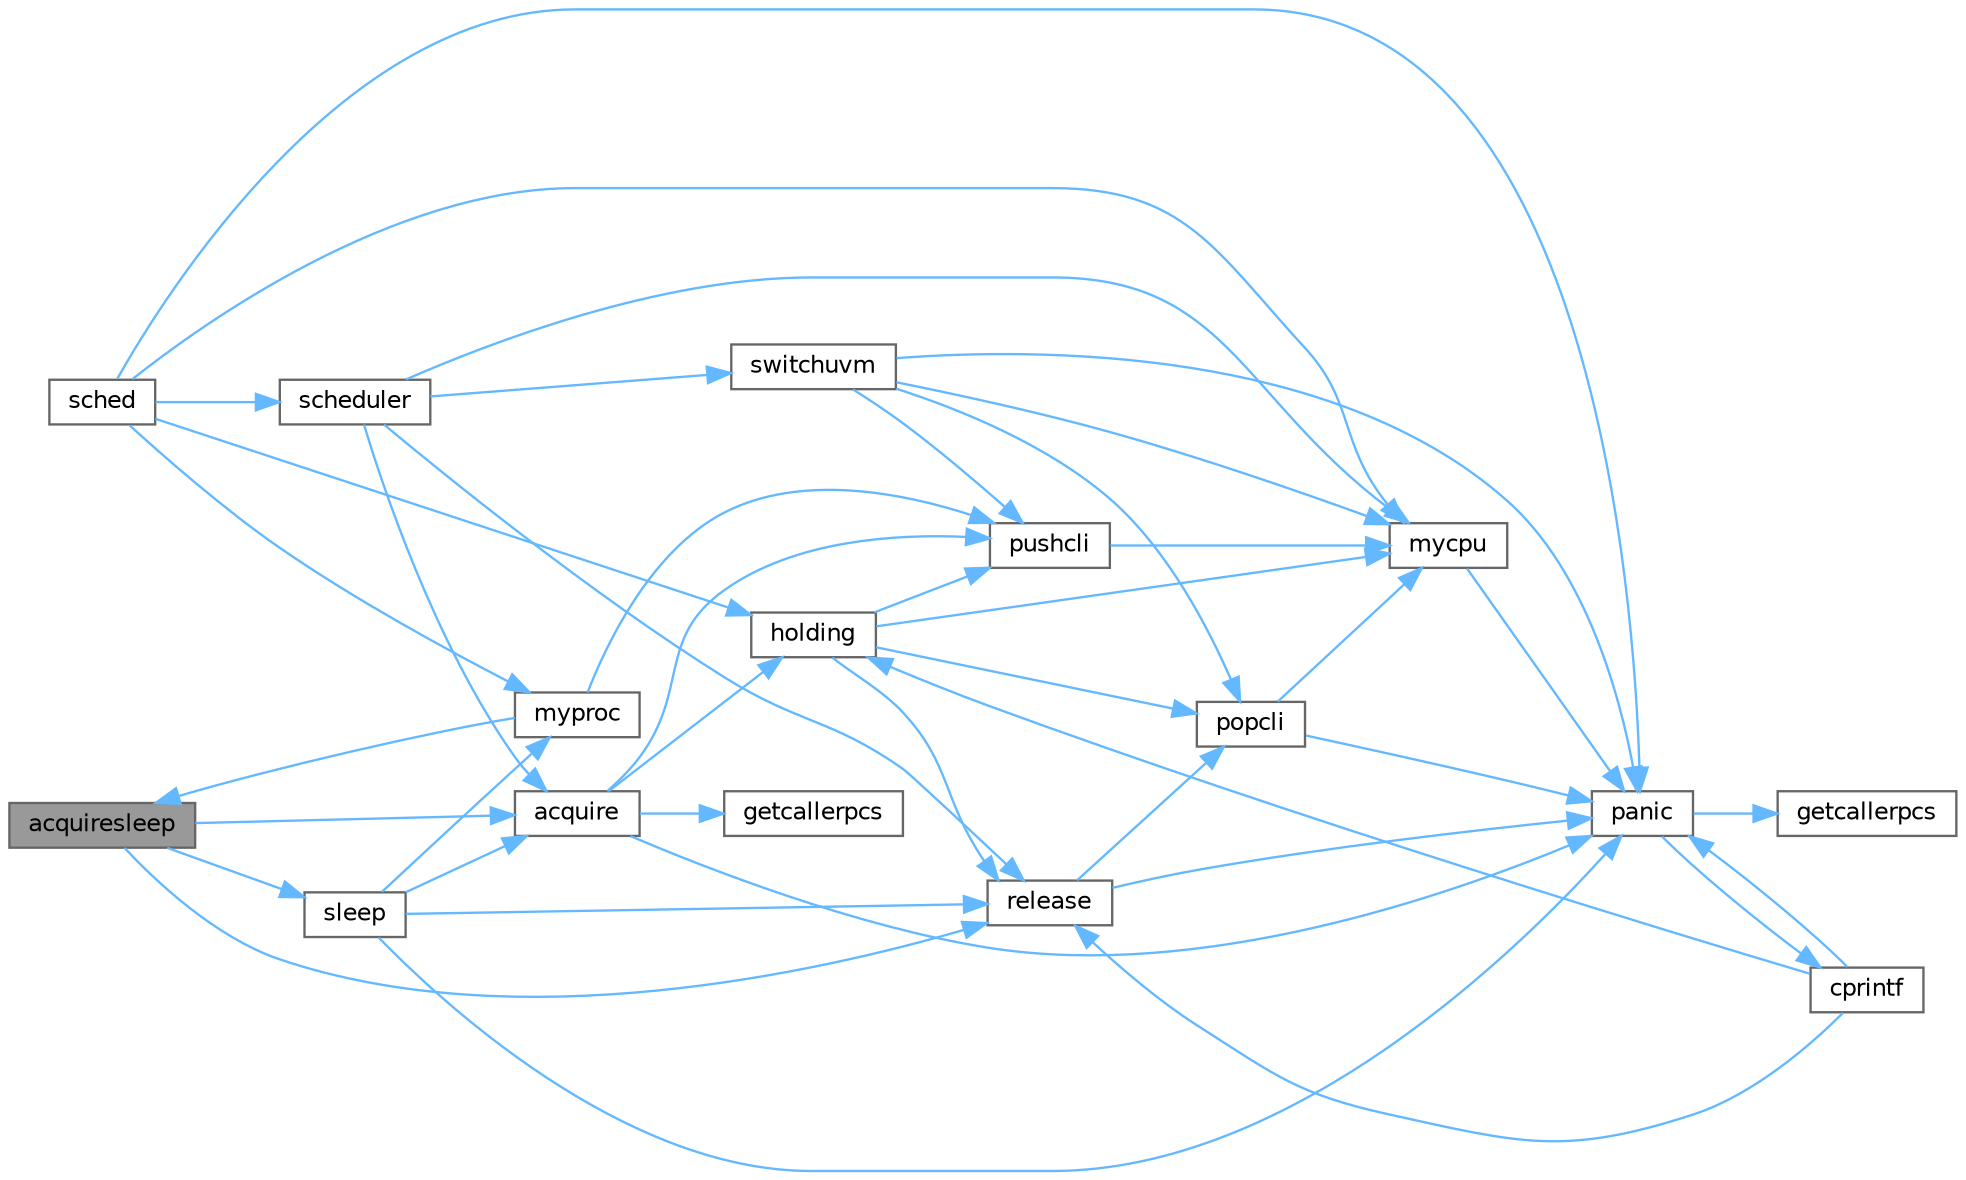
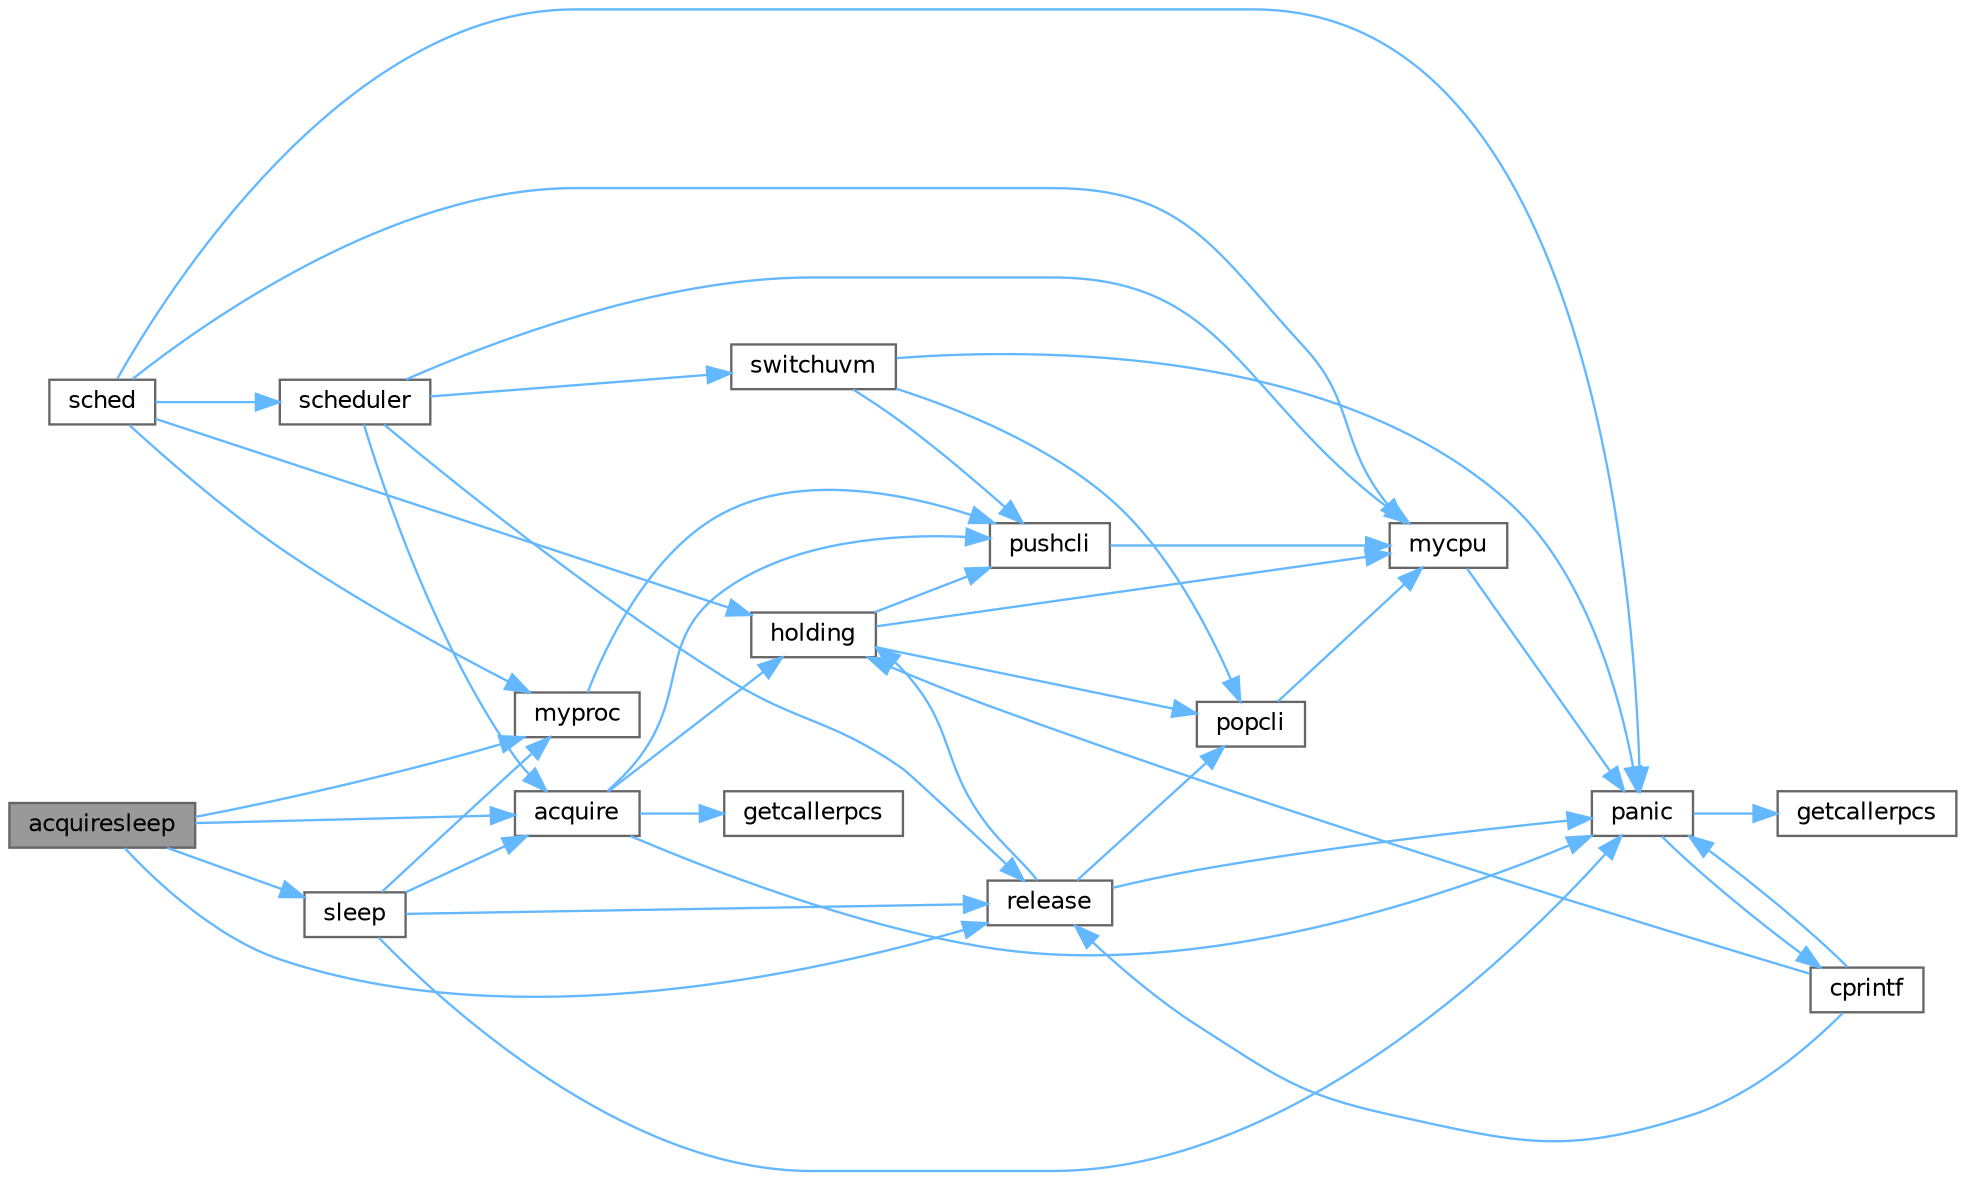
edge "switchuvm" -> "mycpu": removed
edge "holding" -> "release": reversed
edge "myproc" -> "acquiresleep": reversed
edge "popcli" -> "panic": removed
